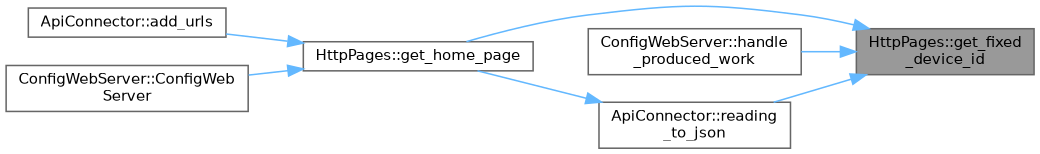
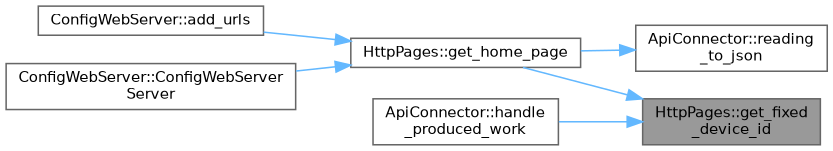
node "ApiConnector::add_urls": label "ApiConnector::add_urls" -> "ConfigWebServer::add_urls"
node "ConfigWebServer::handle _produced_work": label "ConfigWebServer::handle _produced_work" -> "ApiConnector::handle _produced_work"
node "ConfigWebServer::ConfigWeb Server": label "ConfigWebServer::ConfigWeb Server" -> "ConfigWebServer::ConfigWebServer Server"
edge "ApiConnector::reading _to_json" -> "HttpPages::get_fixed _device_id": removed
